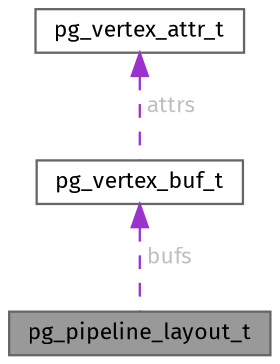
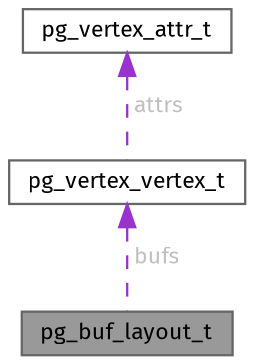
node "pg_vertex_buf_t": label "pg_vertex_buf_t" -> "pg_vertex_vertex_t"
node "pg_pipeline_layout_t": label "pg_pipeline_layout_t" -> "pg_buf_layout_t"
